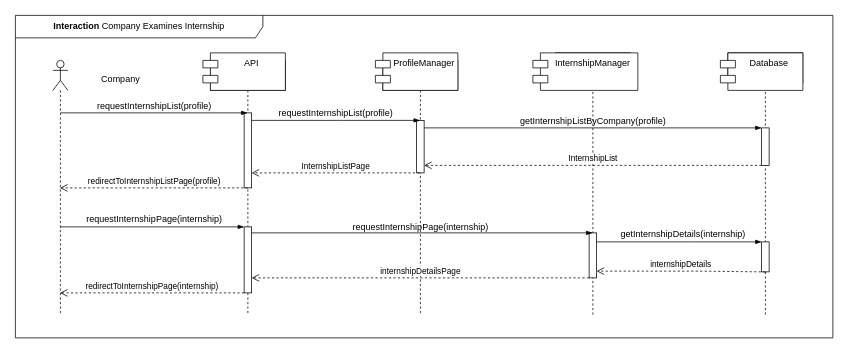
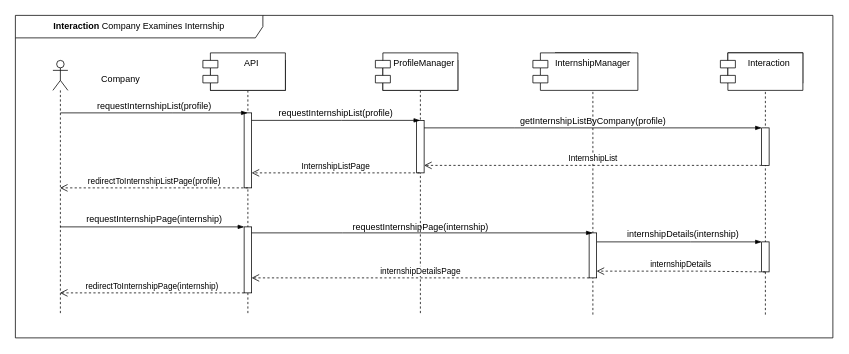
node "Database": label "Database" -> "Interaction"
node "getInternshipDetails(internship)": label "getInternshipDetails(internship)" -> "internshipDetails(internship)"
